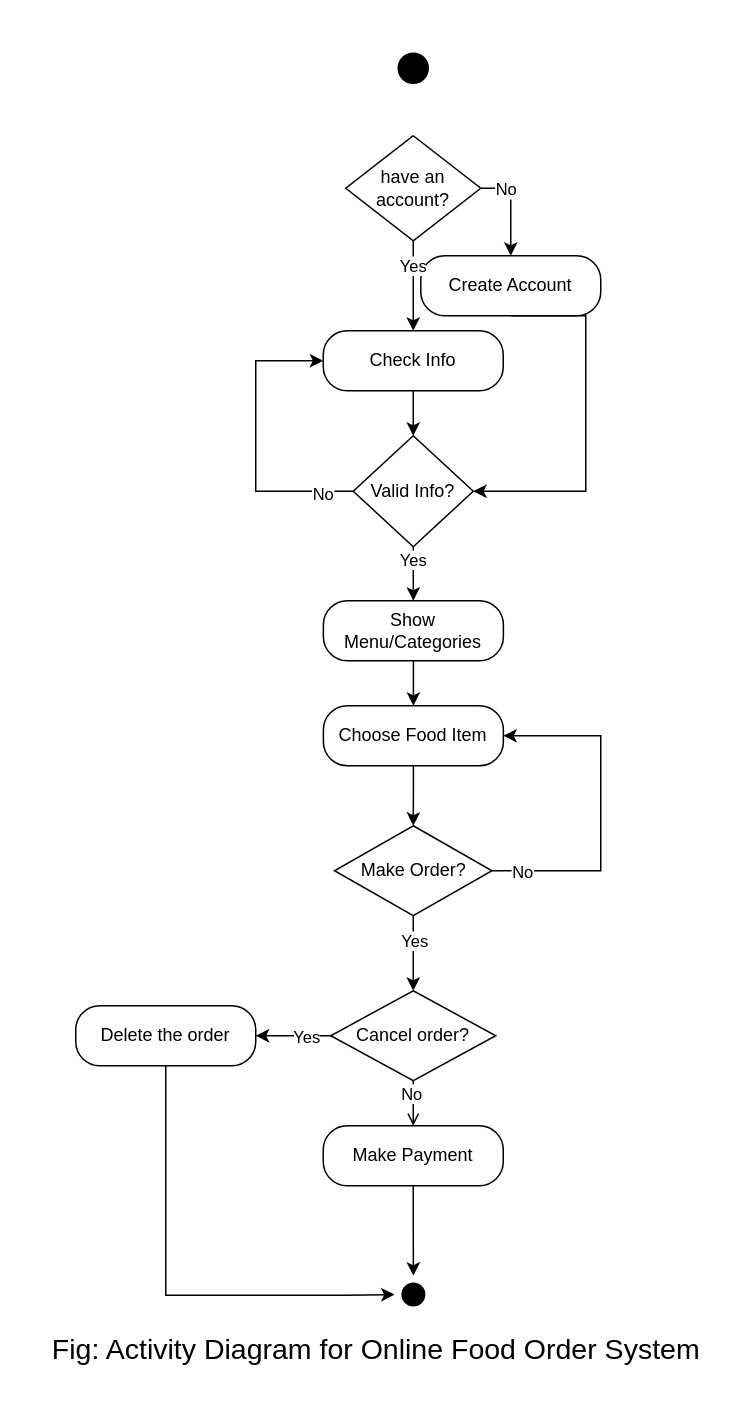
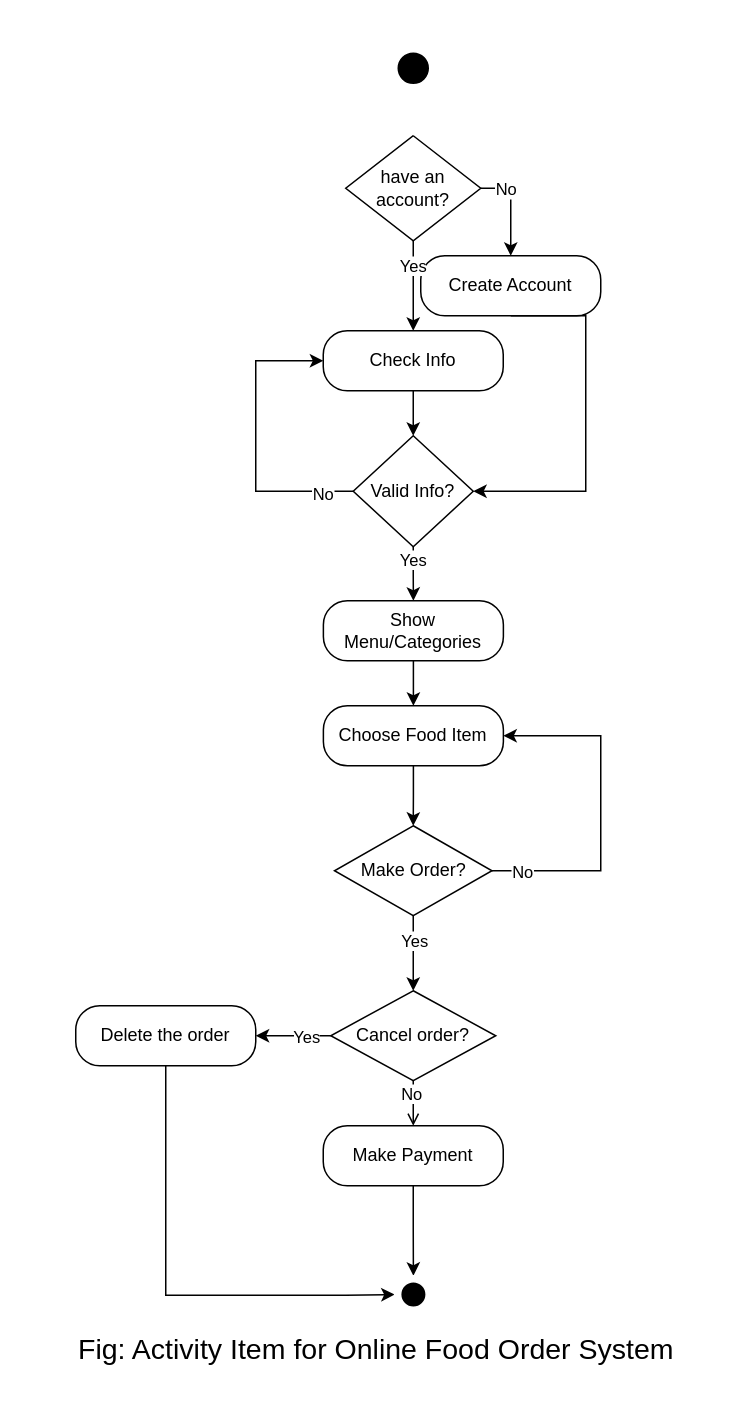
node "Fig: Activity Diagram for Online Food Order System": label "Fig: Activity Diagram for Online Food Order System" -> "Fig: Activity Item for Online Food Order System"
